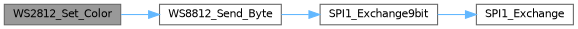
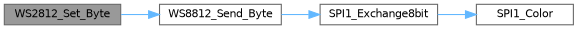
node "WS2812_Set_Color": label "WS2812_Set_Color" -> "WS2812_Set_Byte"
node "SPI1_Exchange9bit": label "SPI1_Exchange9bit" -> "SPI1_Exchange8bit"
node "SPI1_Exchange": label "SPI1_Exchange" -> "SPI1_Color"
